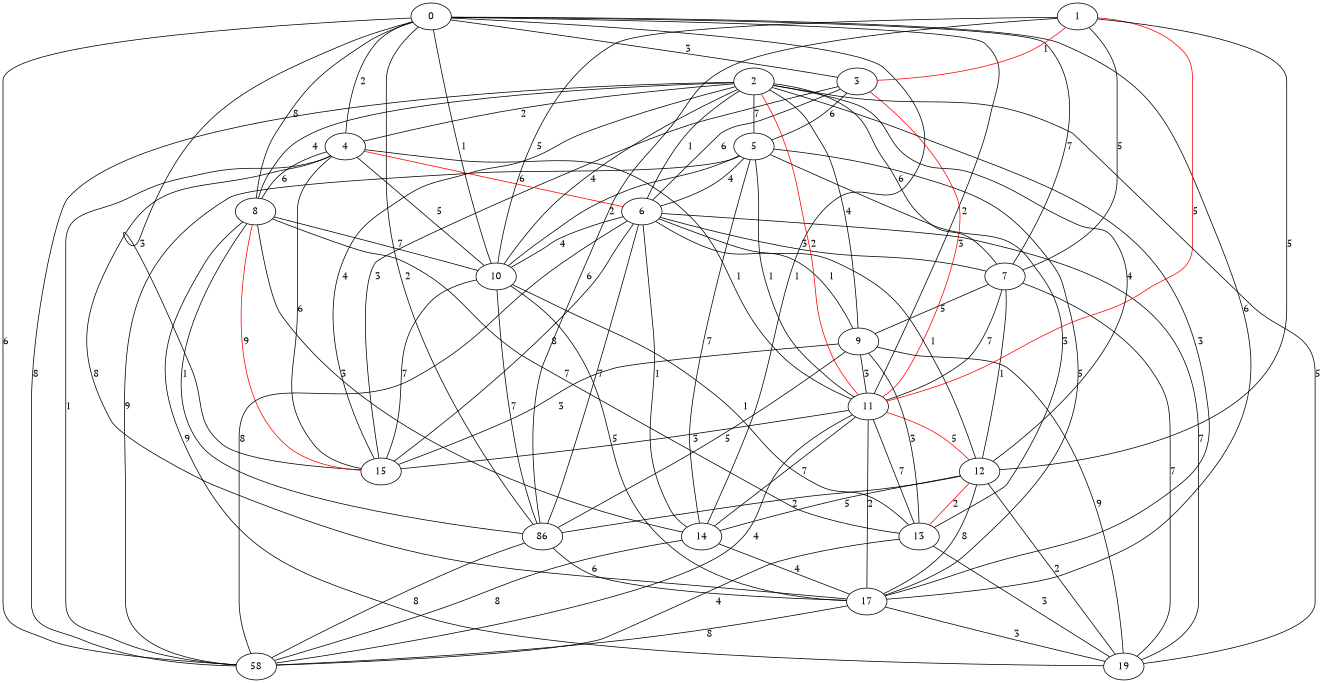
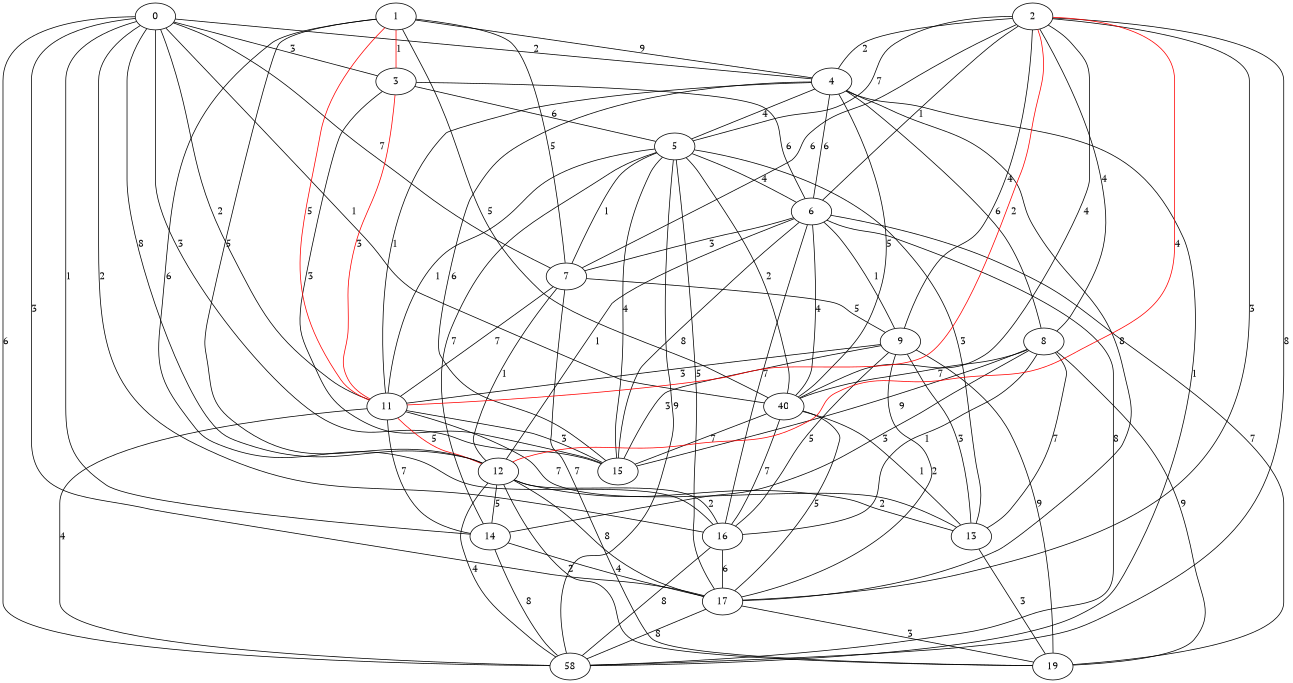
edge "1" -- "4": added, label "9"
edge "0" -- "8": now "0" -- "12"
edge "4" -- "5": added, label "4"
edge "4" -- "6": color red -> black
edge "2" -- "15": now "5" -- "15"
edge "5" -- "7": added, label "1"
edge "2" -- "12": color black -> red
edge "2" -- "19": removed, label "5"
node "10": label "10" -> "40"
edge "0" -- "17": label "6" -> "3"
edge "8" -- "15": color red -> black
edge "6" -- "14": removed, label "1"
edge "11" -- "17": now "9" -- "17"
edge "12" -- "13": color red -> black
node "86": label "86" -> "16"
edge "13" -- "58": now "12" -- "58"
